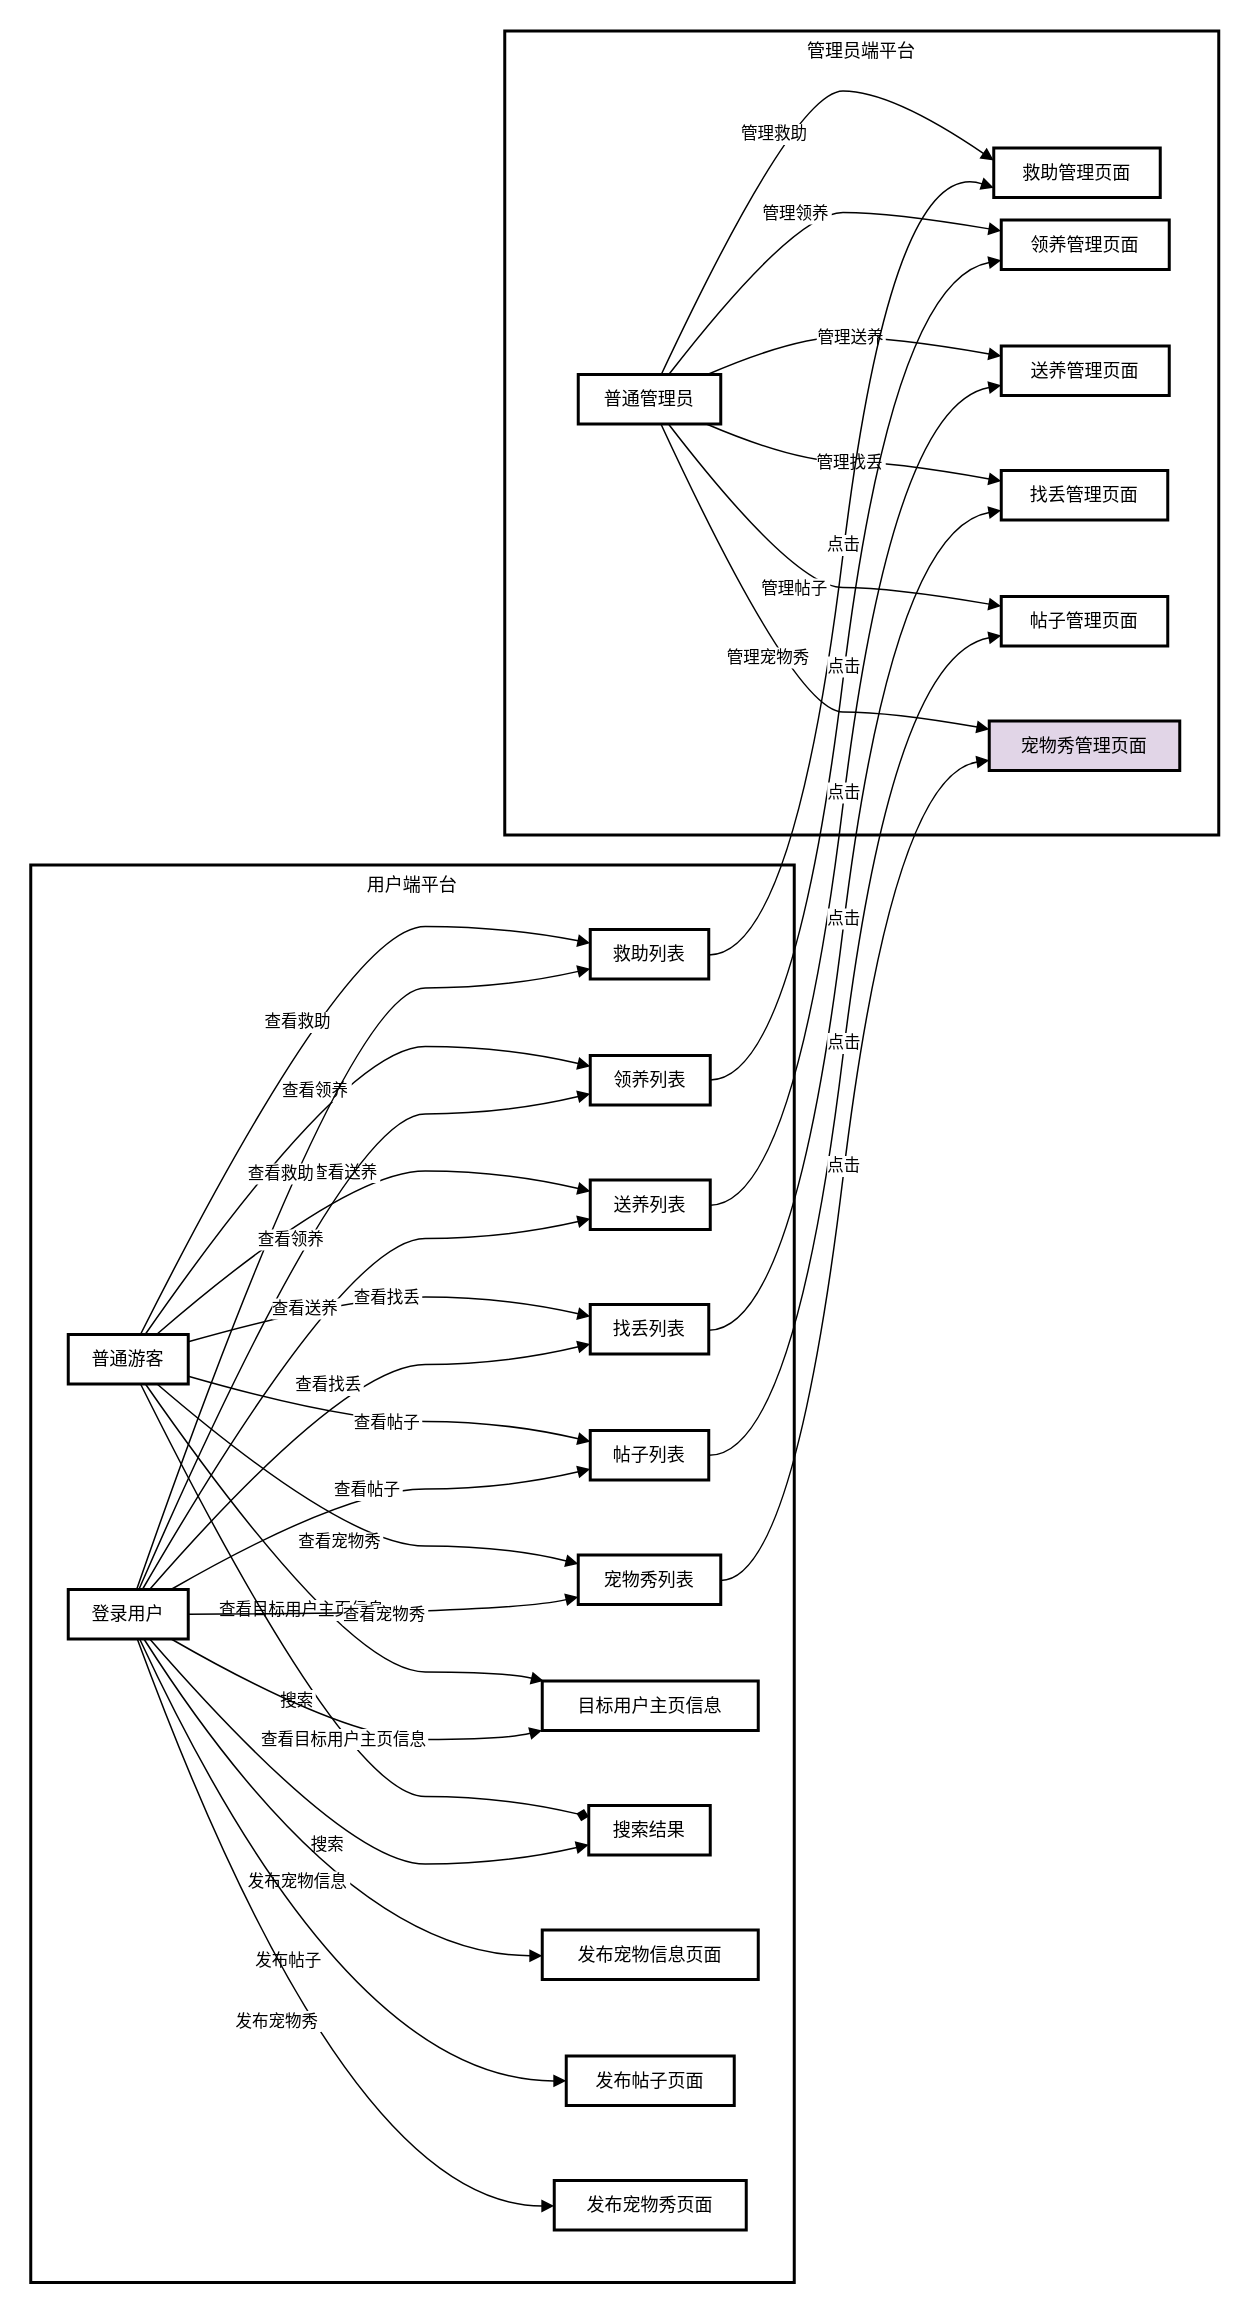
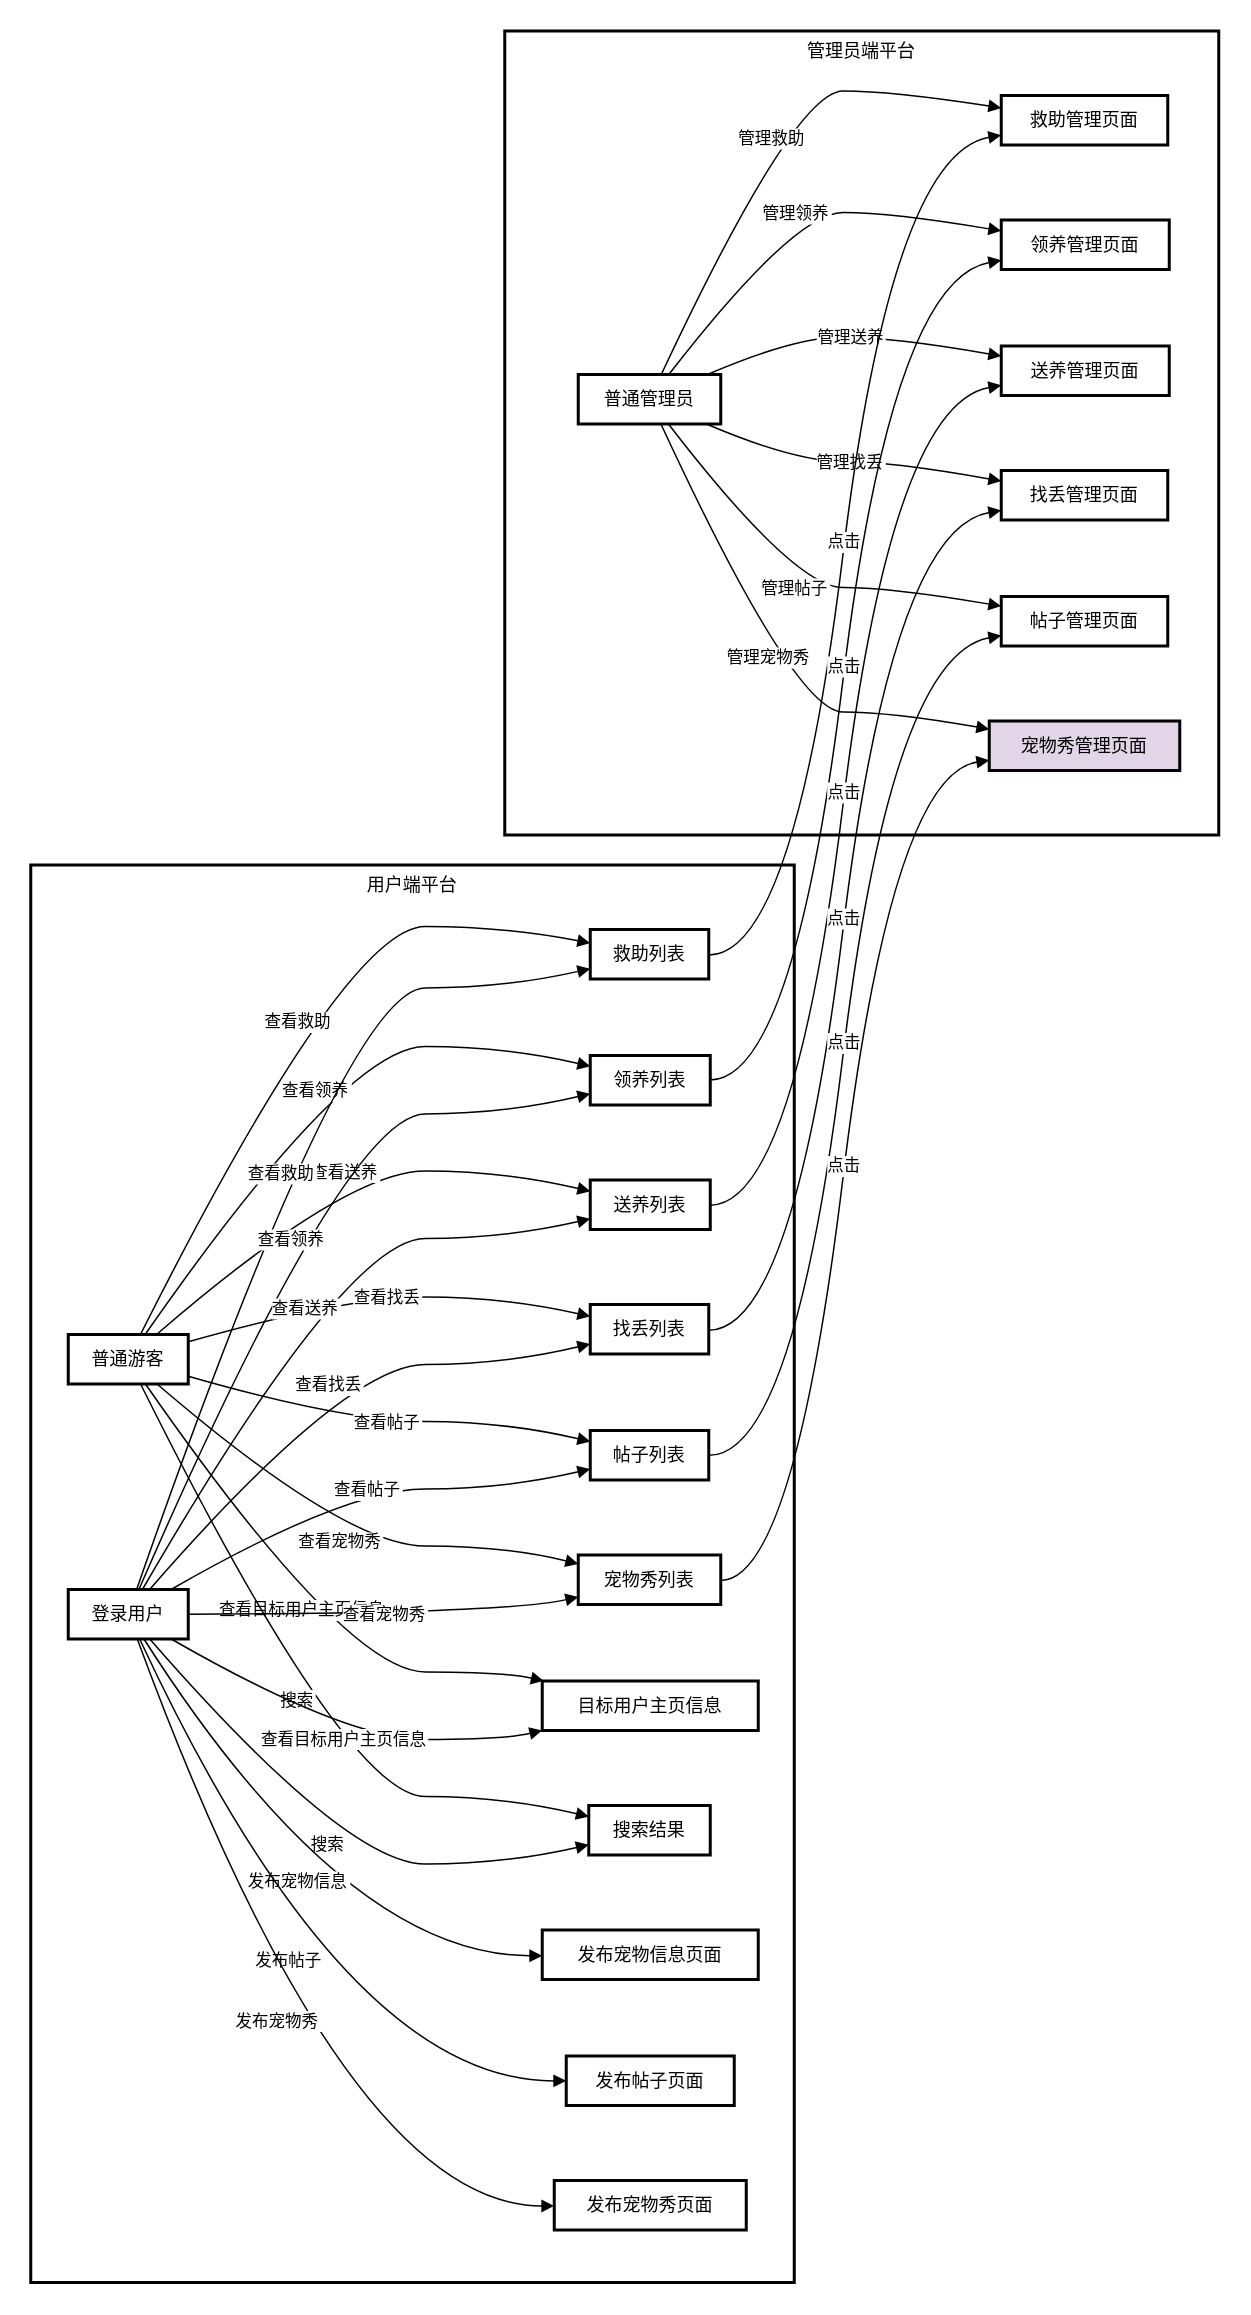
node "救助管理页面": moved (1077, 173) -> (1085, 120)
edge "普通游客" -> "搜索结果": arrowhead diamond -> block
